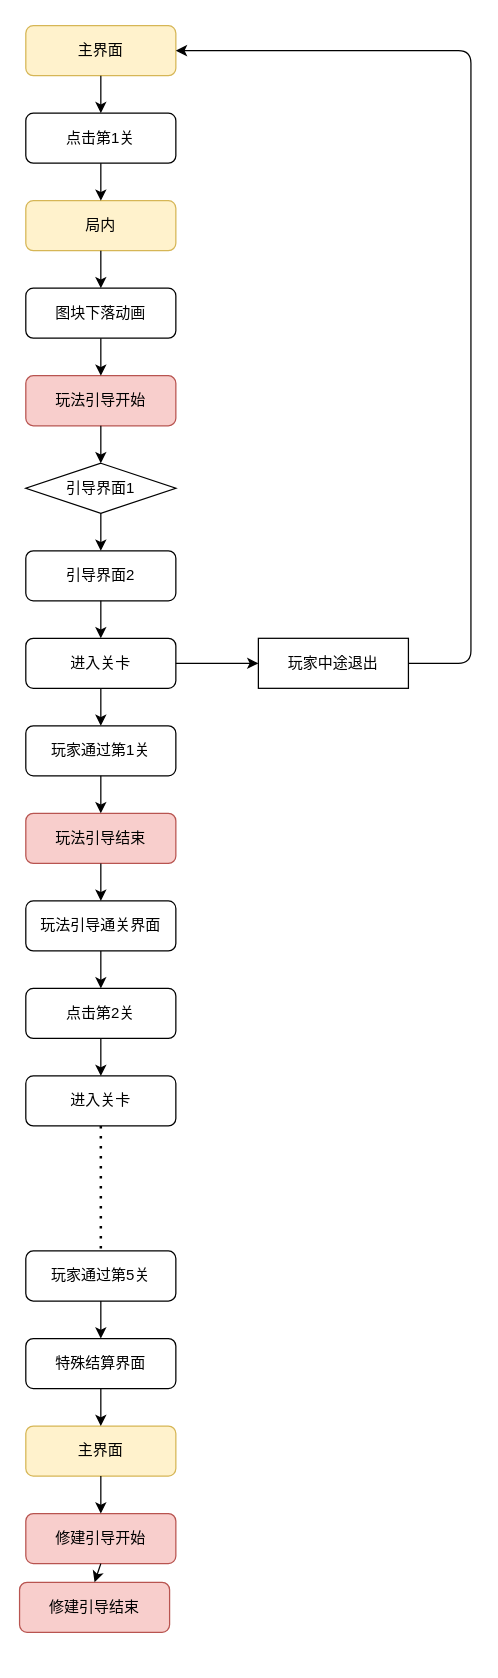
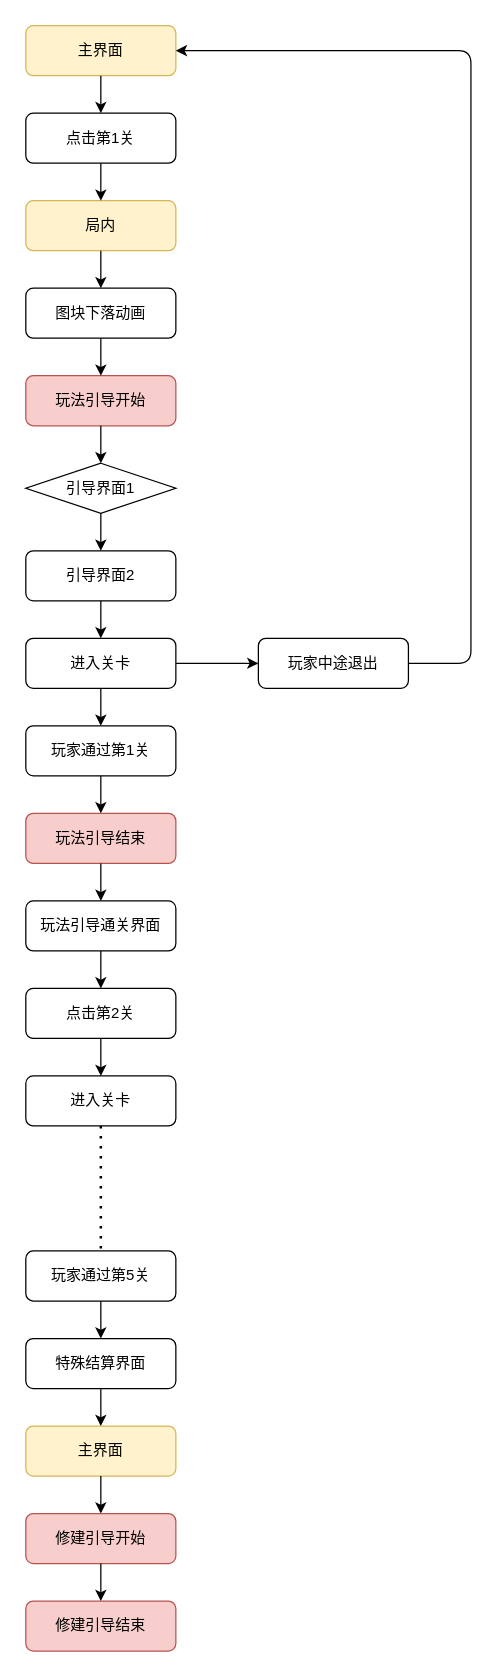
node "玩家中途退出": shape rectangle -> rounded rectangle
node "修建引导结束": moved (94, 1607) -> (101, 1626)
